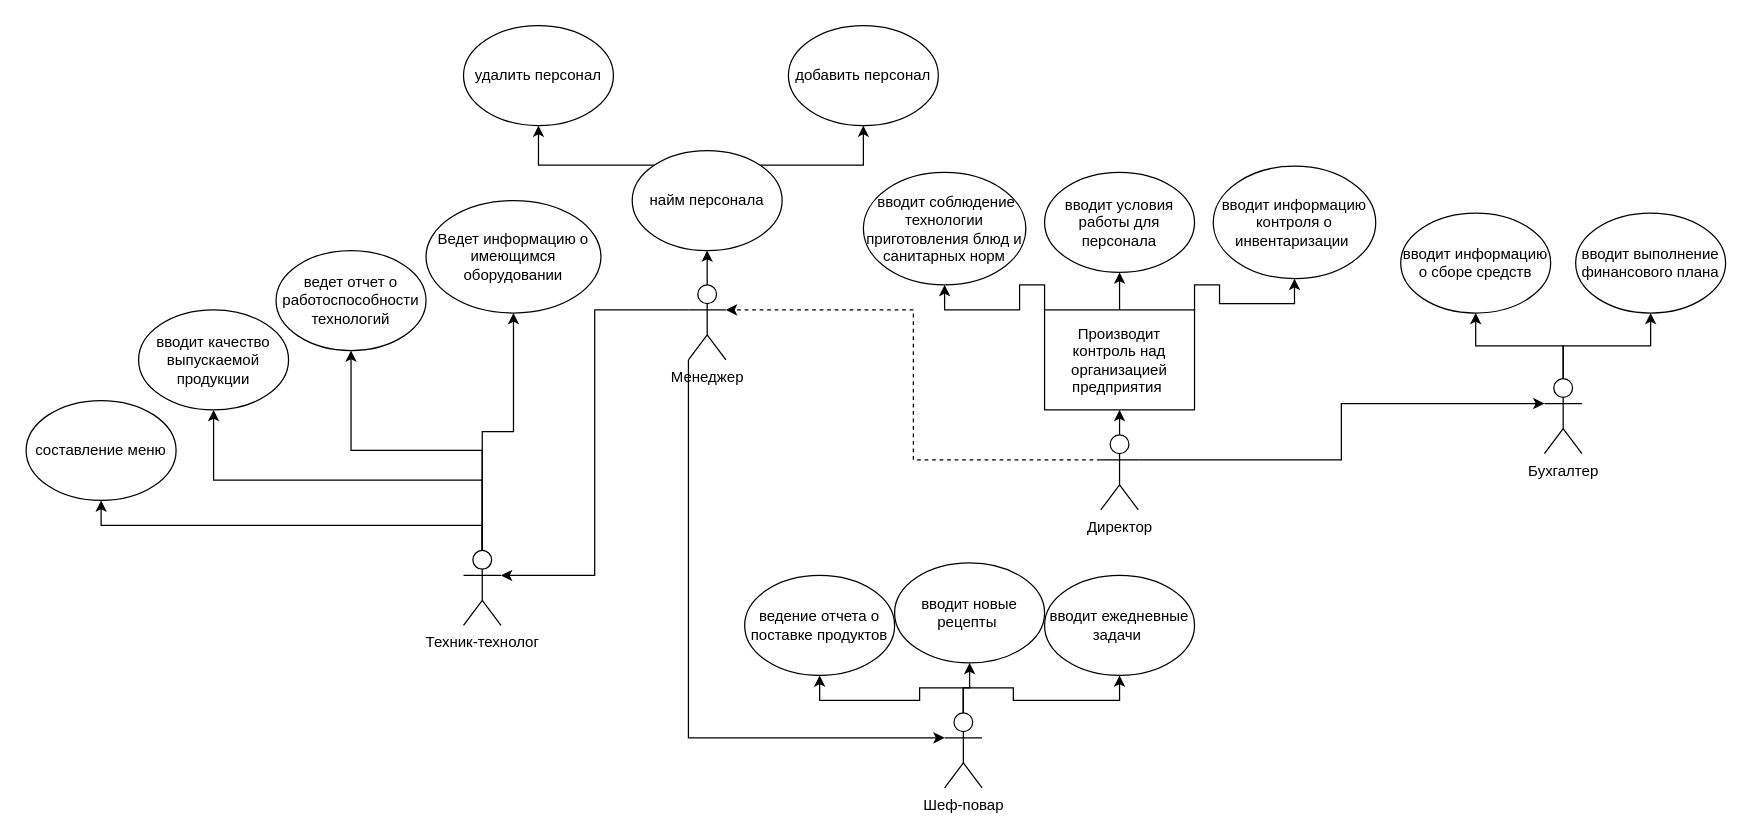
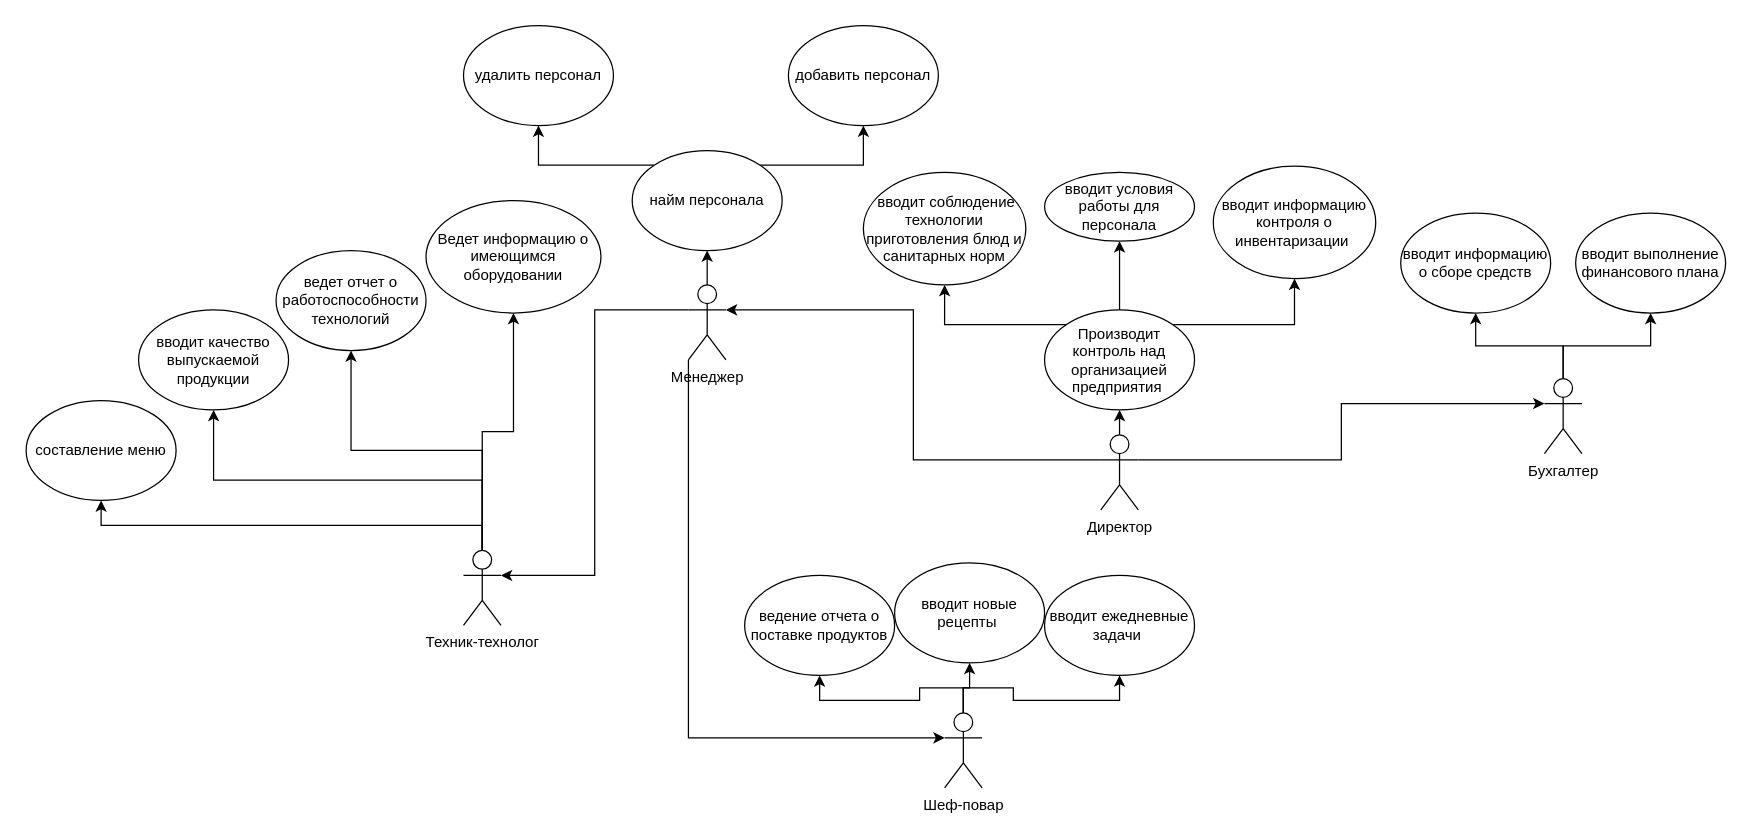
node "вводит условия работы для персонала": size 150x100 -> 150x69
node "Производит контроль над организацией предприятия": shape rectangle -> ellipse
edge "Директор" -> "Менеджер": style dashed -> solid
